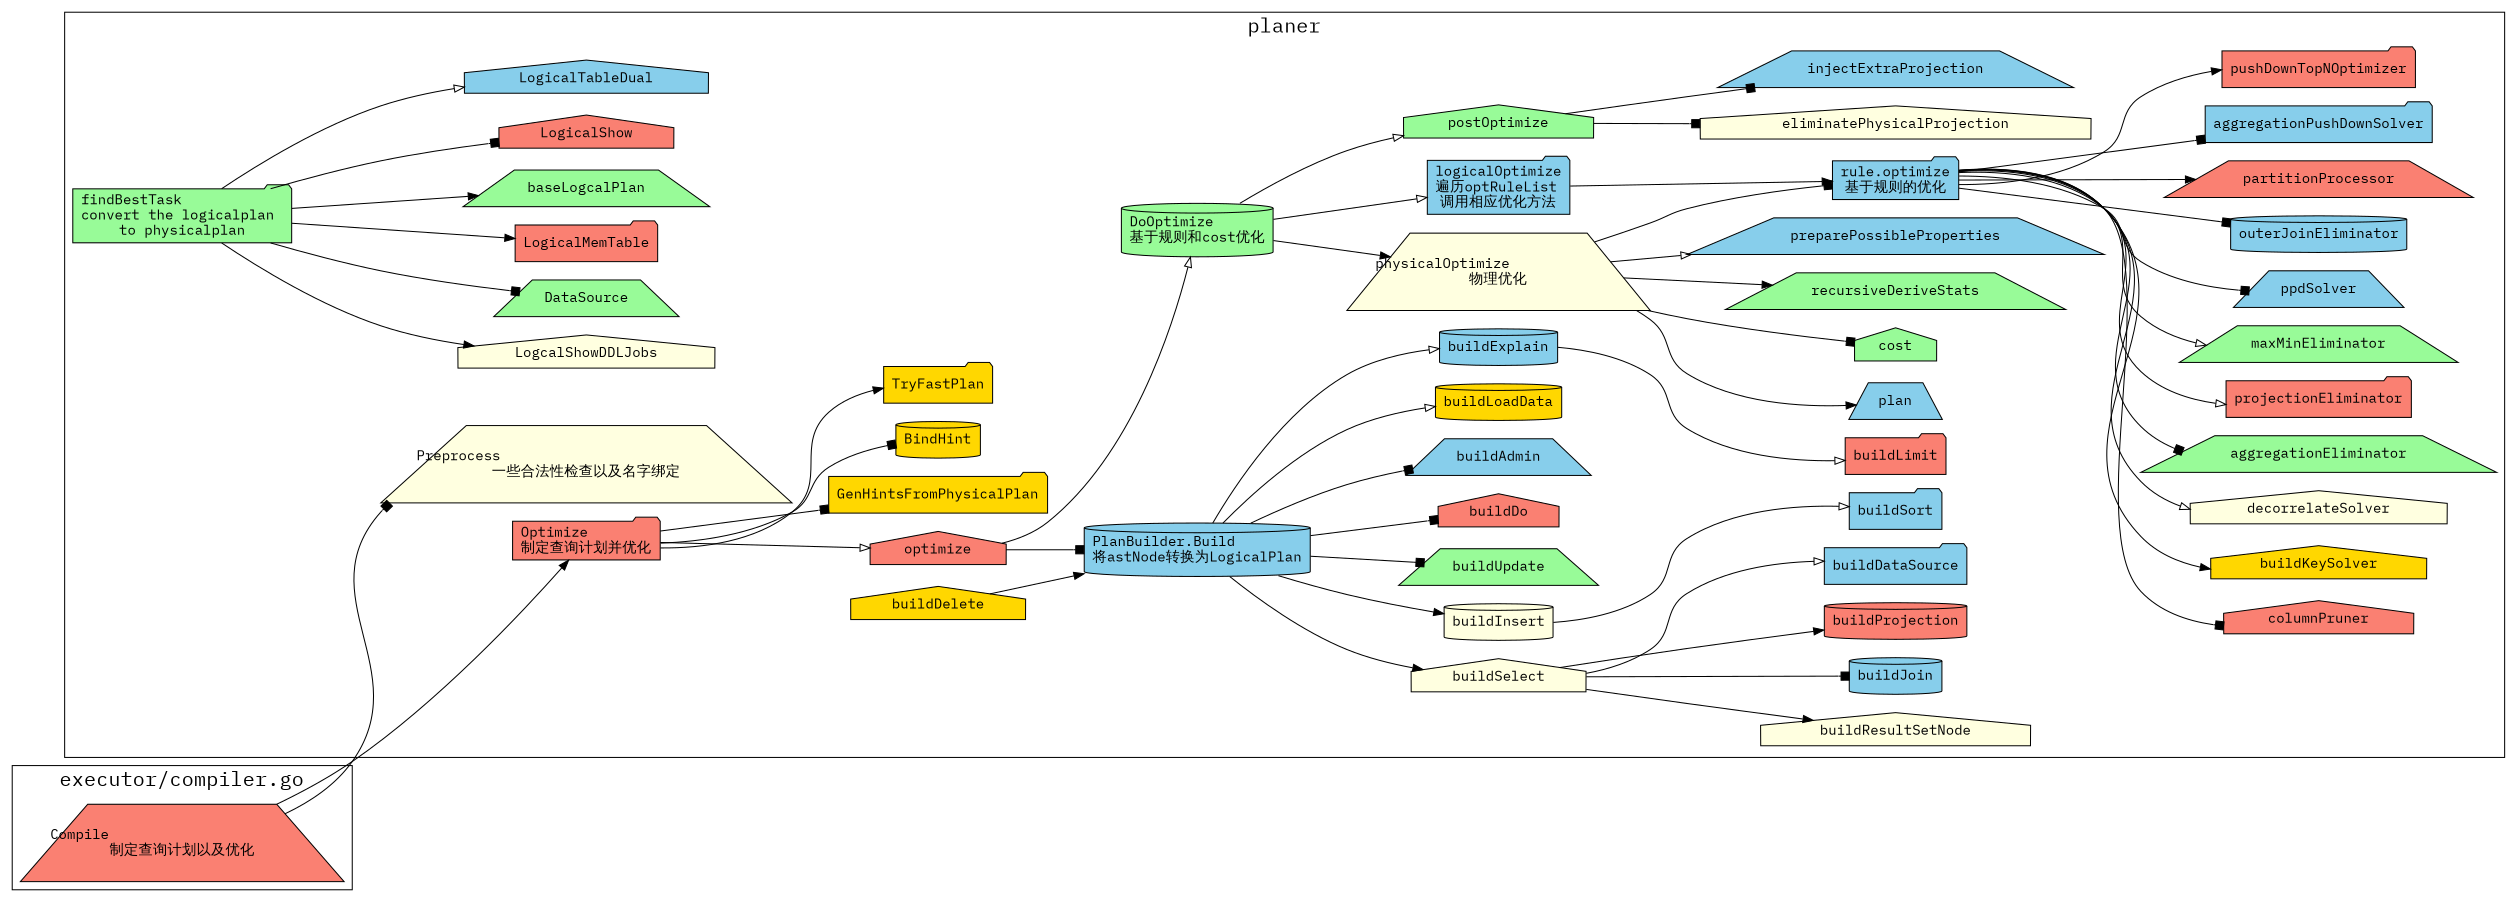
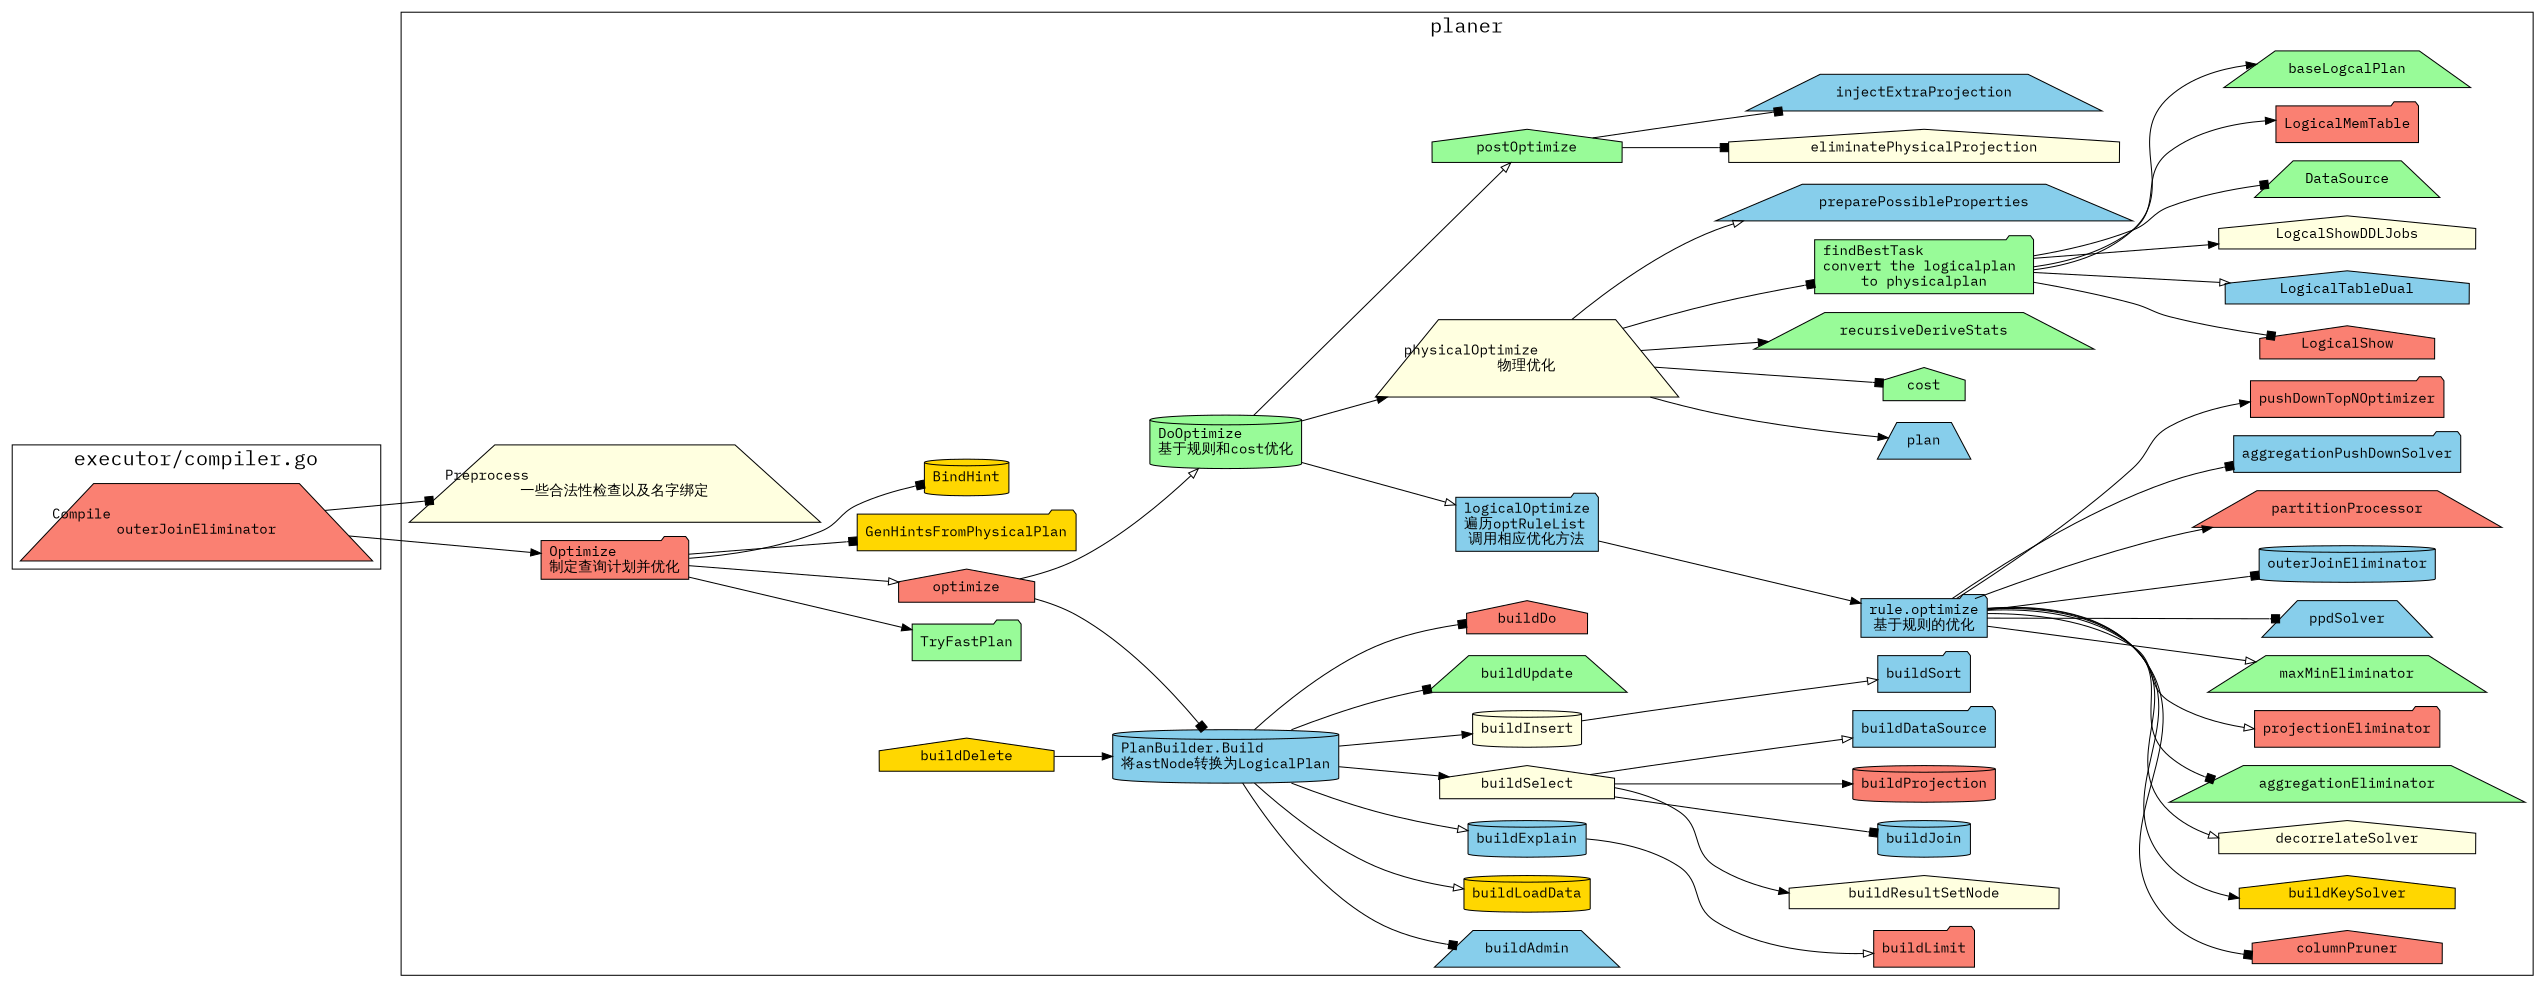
edge "physicalOptimize 物理优化" -> "rule.optimize 基于规则的优化": now "physicalOptimize 物理优化" -> "findBestTask convert the logicalplan to physicalplan"
node "TryFastPlan": fillcolor gold -> palegreen
node "Compile 制定查询计划以及优化": label "Compile 制定查询计划以及优化" -> "Compile outerJoinEliminator"
